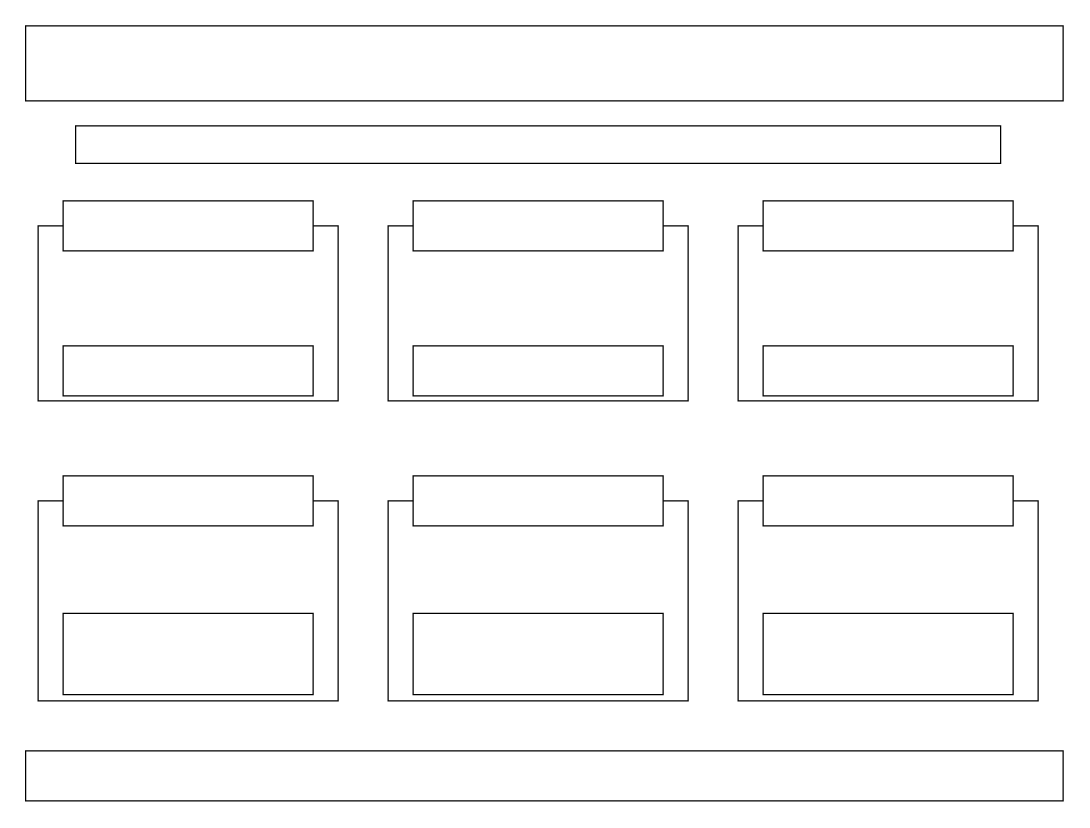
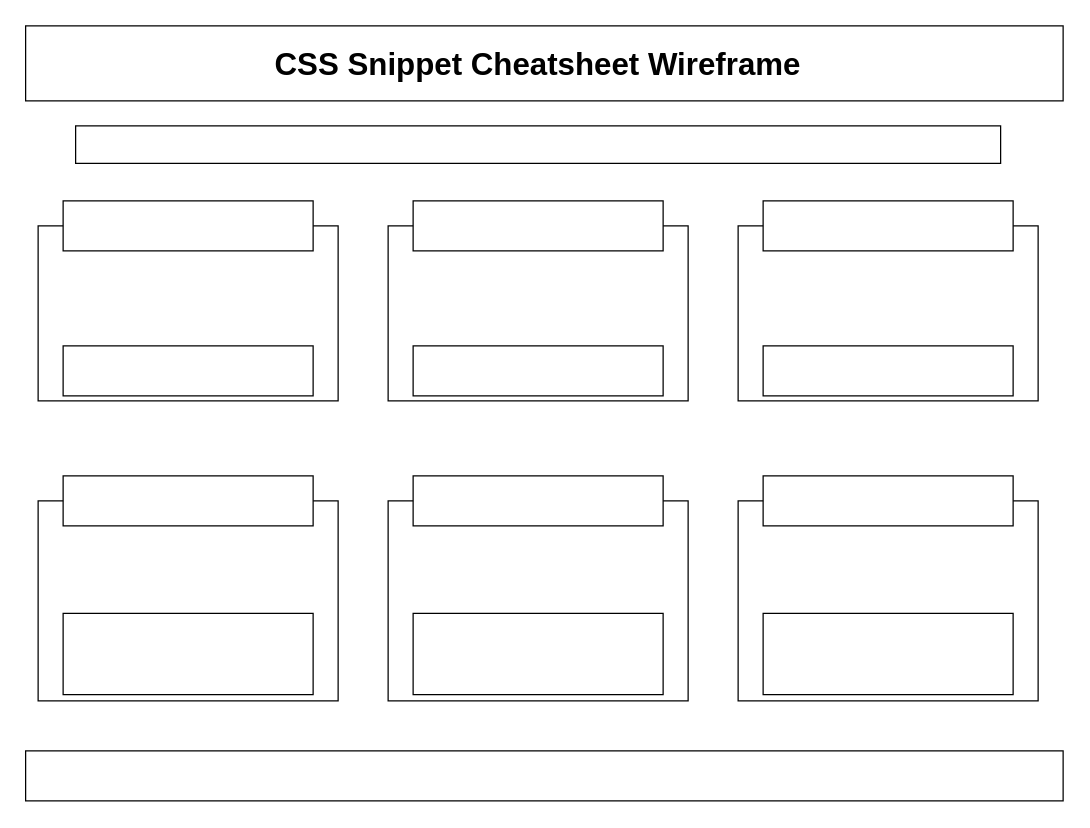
node "CSS Snippet Cheatsheet Wireframe": added
